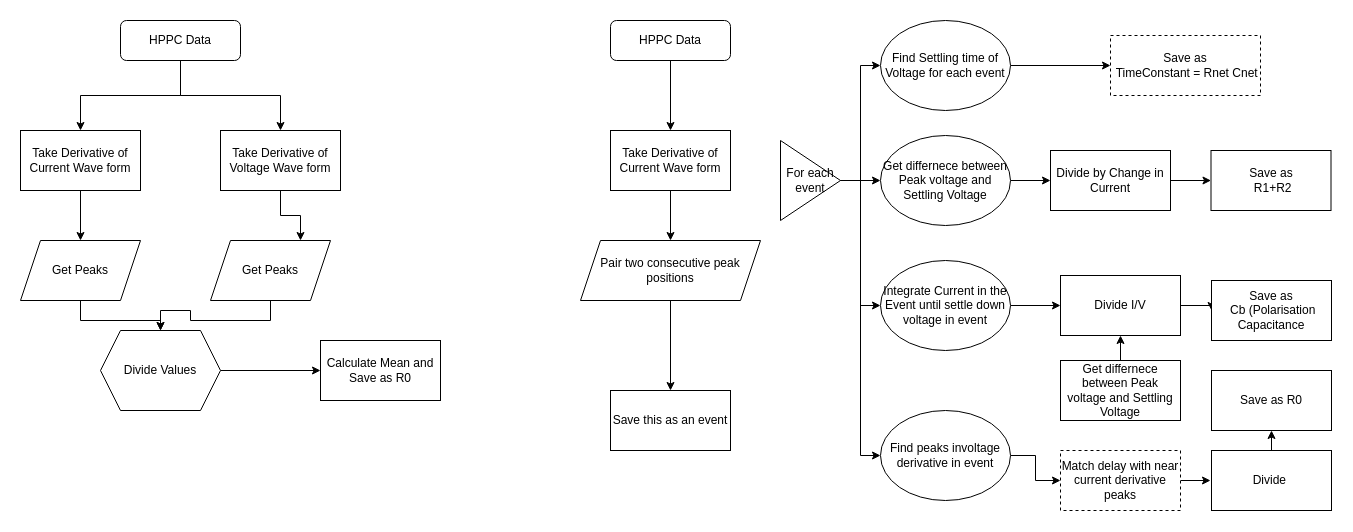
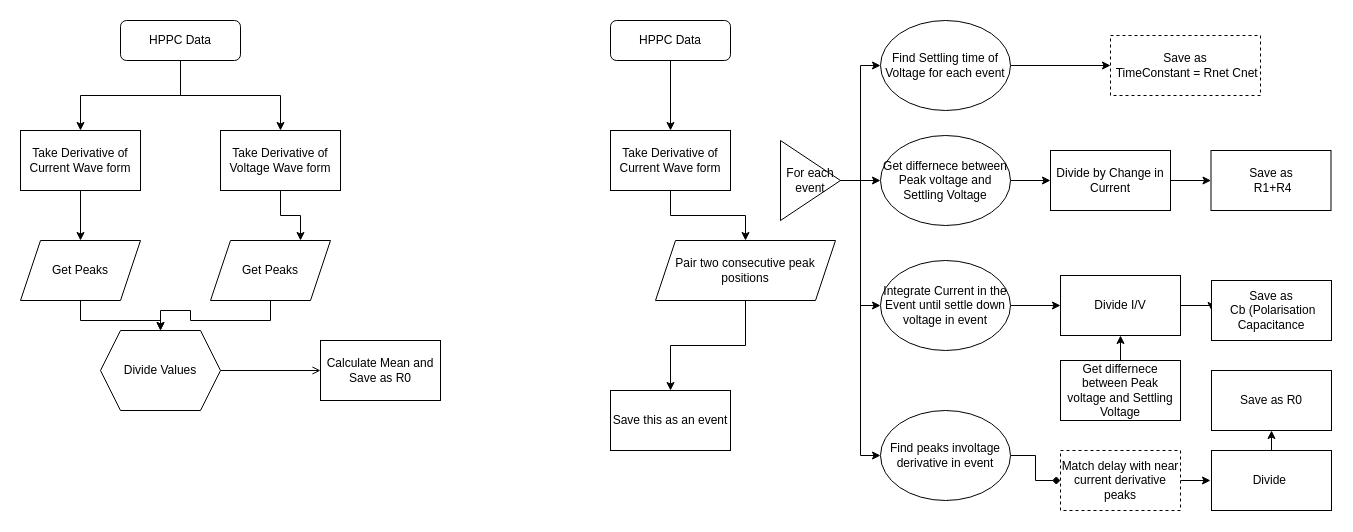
node "Save as R1+R2": label "Save as R1+R2" -> "Save as R1+R4"
node "Pair two consecutive peak positions": moved (671, 271) -> (746, 271)
edge "Divide Values" -> "Calculate Mean and Save as R0": arrowhead classic -> open
edge "Find peaks involtage derivative in event" -> "Match delay with near current derivative peaks": arrowhead classic -> diamond
